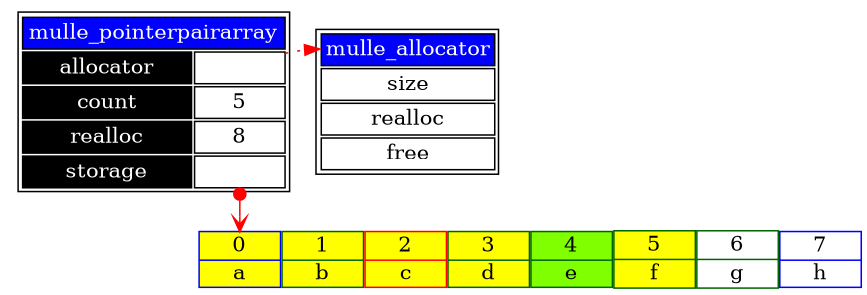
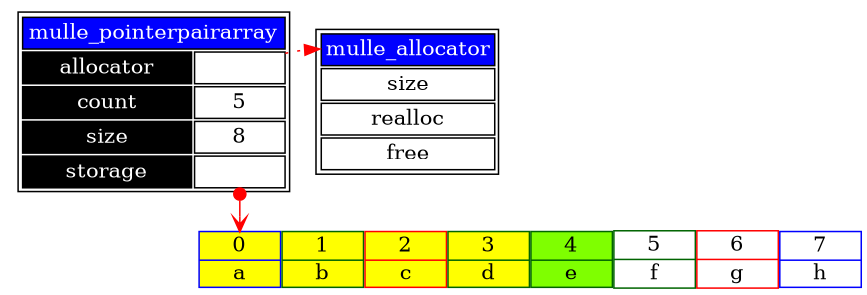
node "mulle_pointerpairarray": text "realloc" -> "size"
node "5": fillcolor yellow -> white
node "6": color darkgreen -> red
